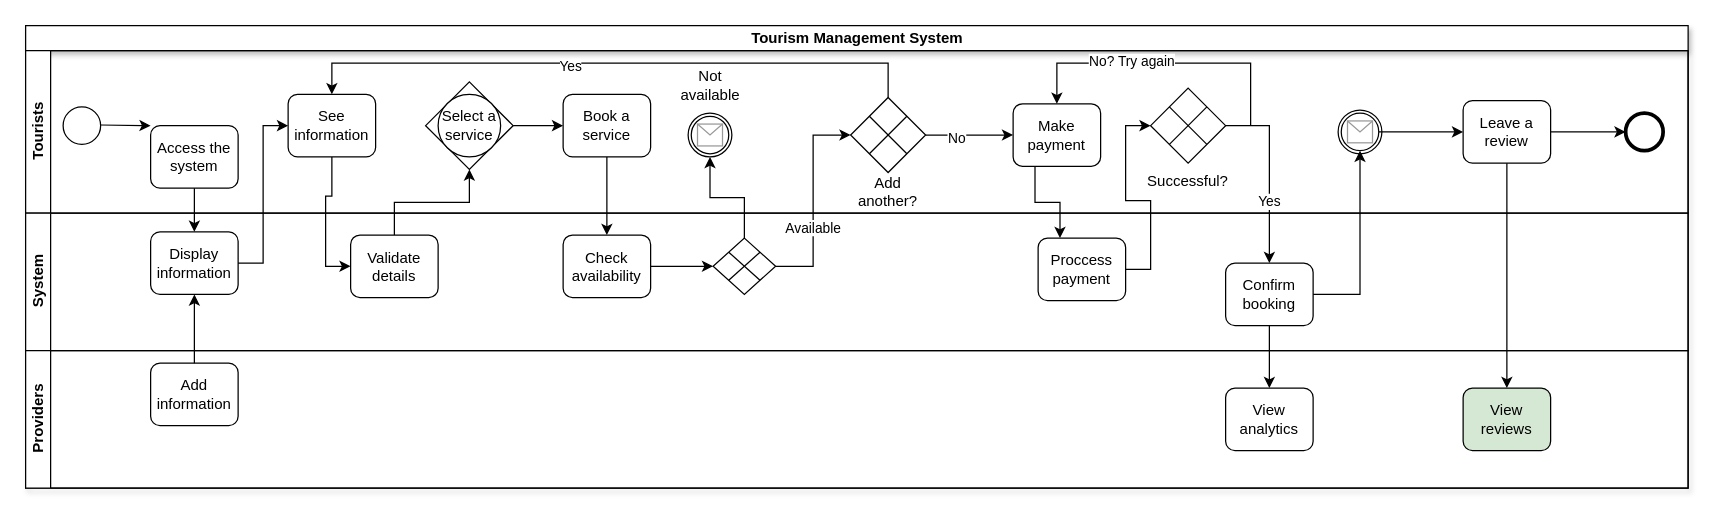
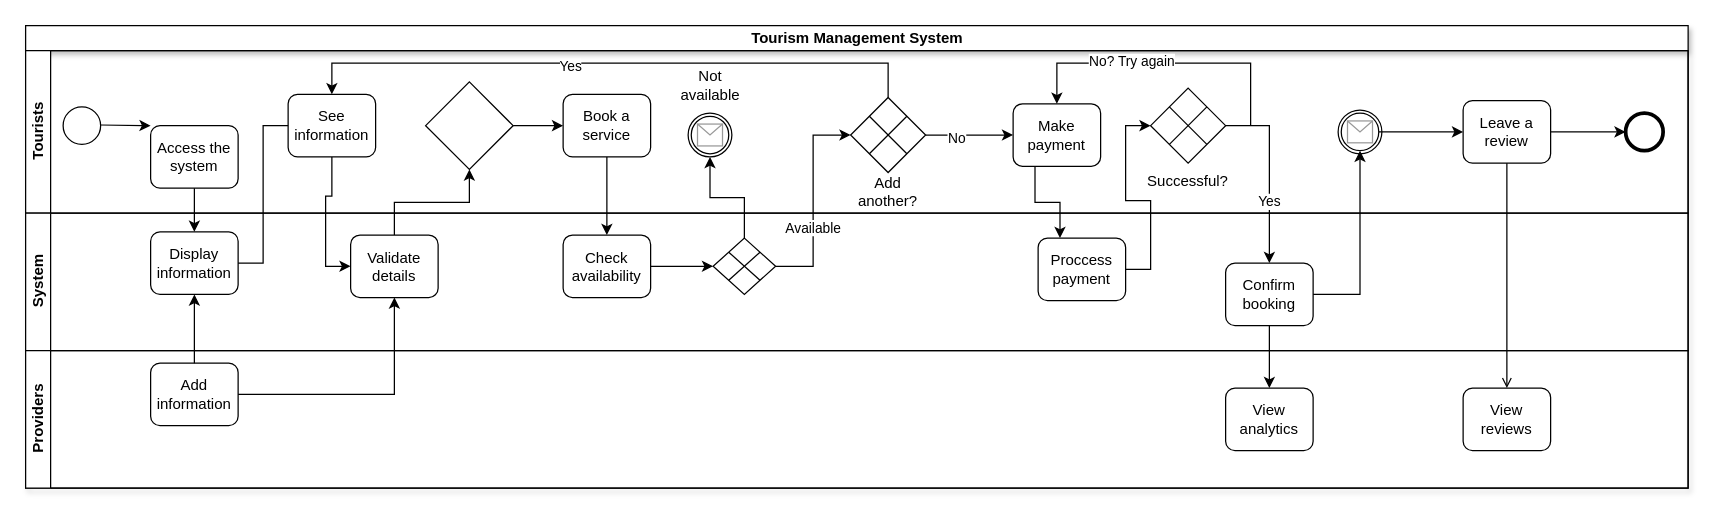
edge "Display information" -> "See information": arrowhead classic -> none
node "Select a service": removed
edge "Leave a review" -> "View reviews": arrowhead classic -> open
edge "Add information" -> "Validate details": added
node "View reviews": fillcolor #d5e8d4 -> #ffffff
